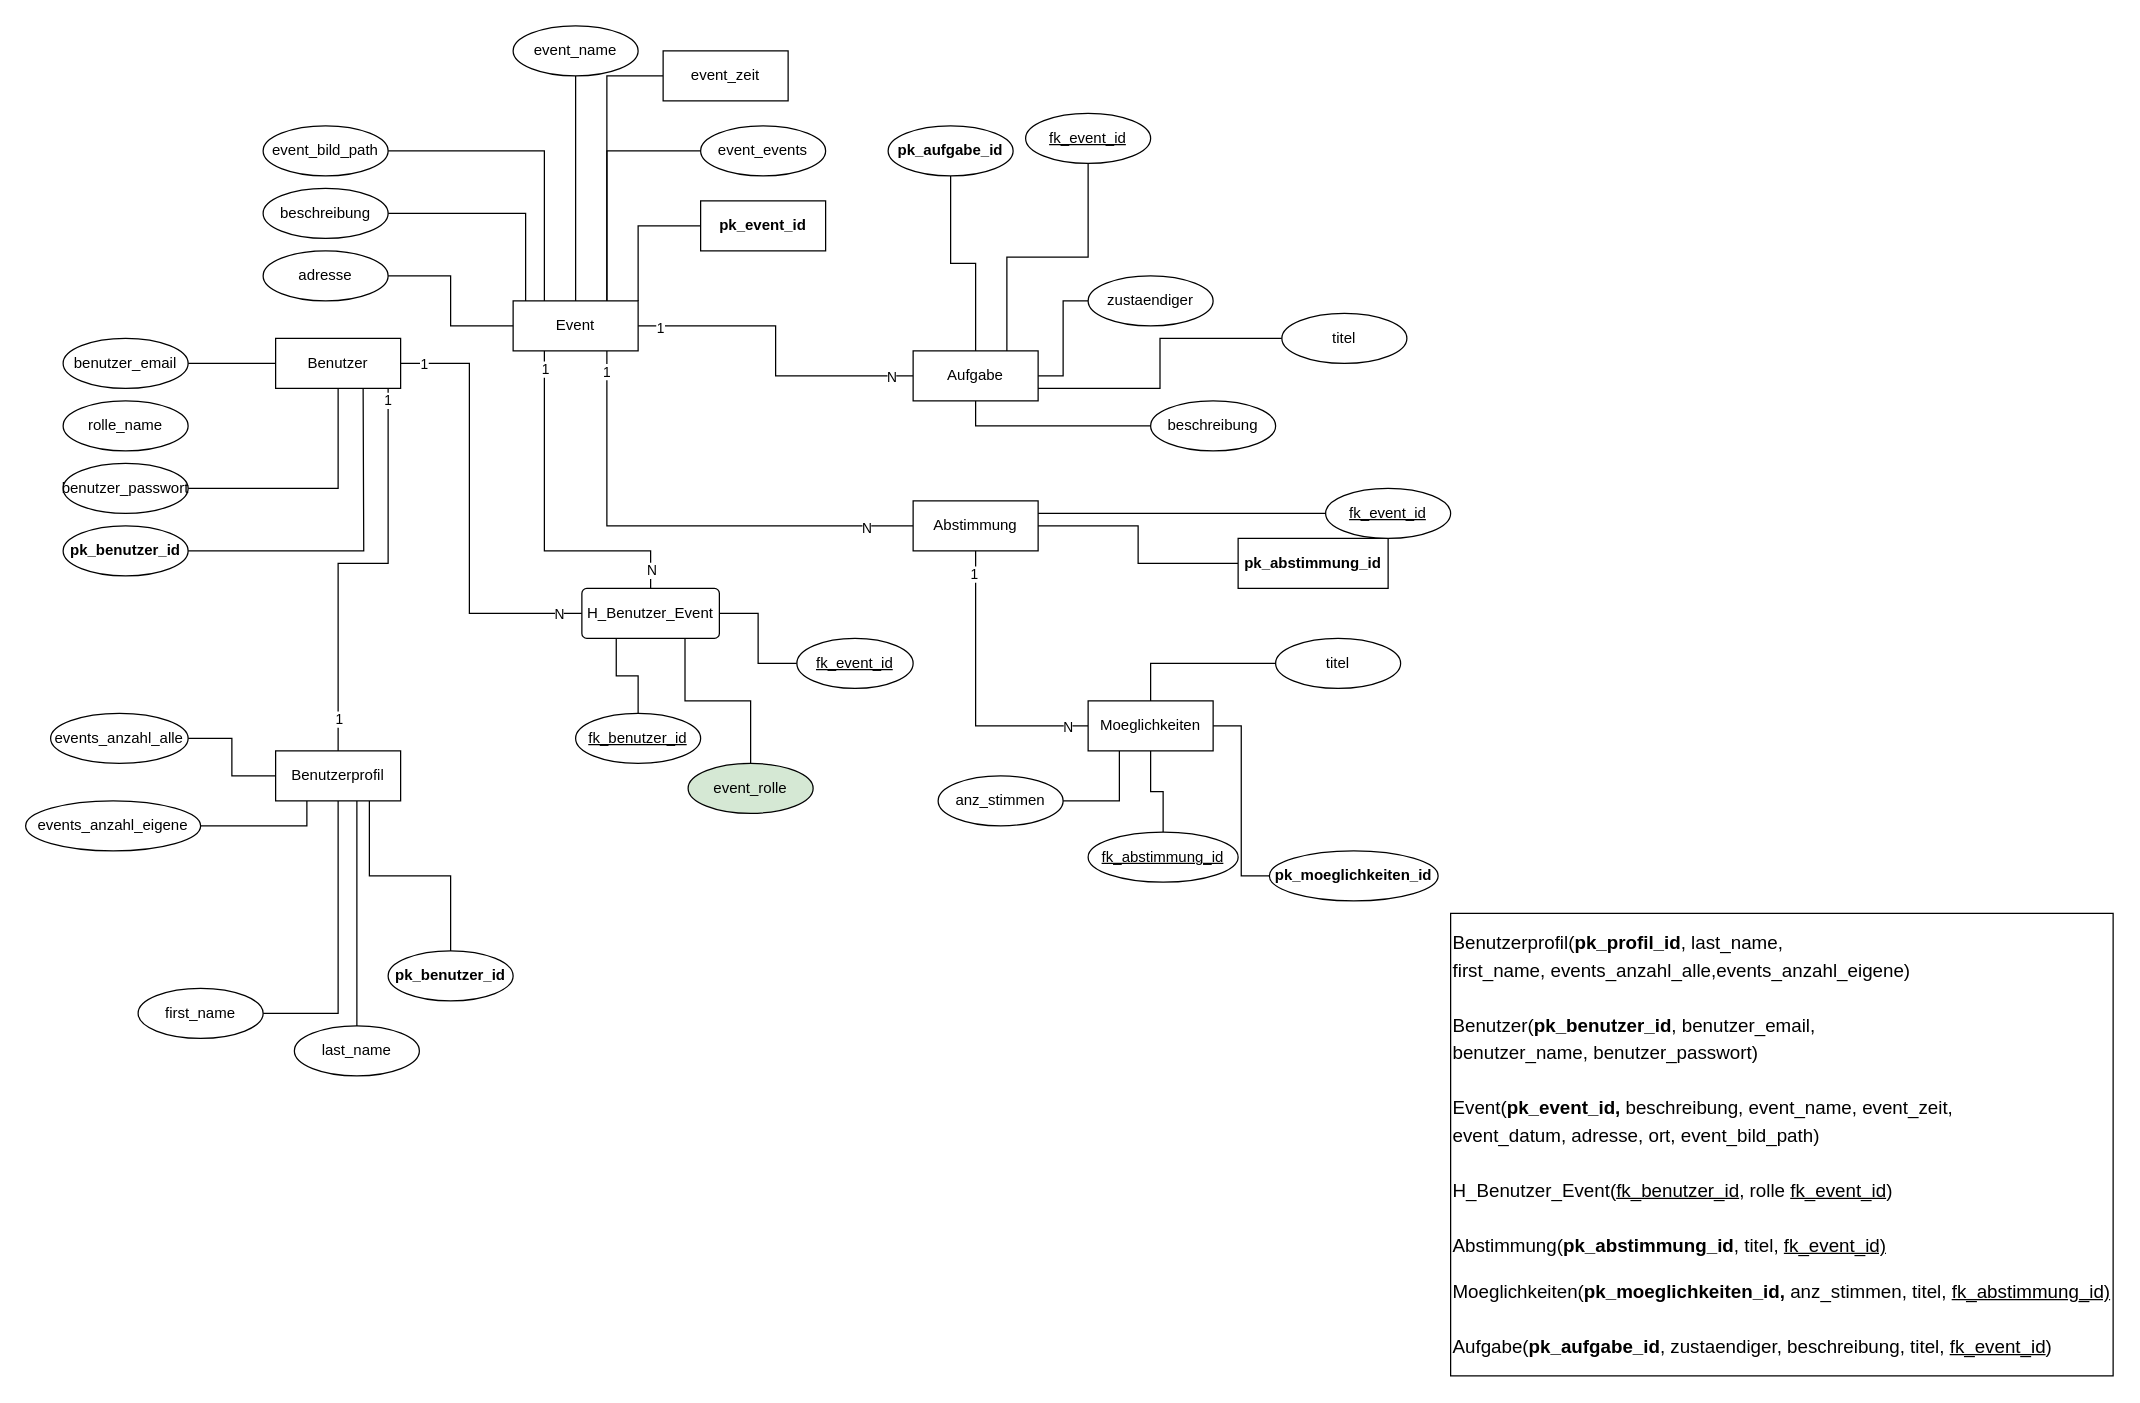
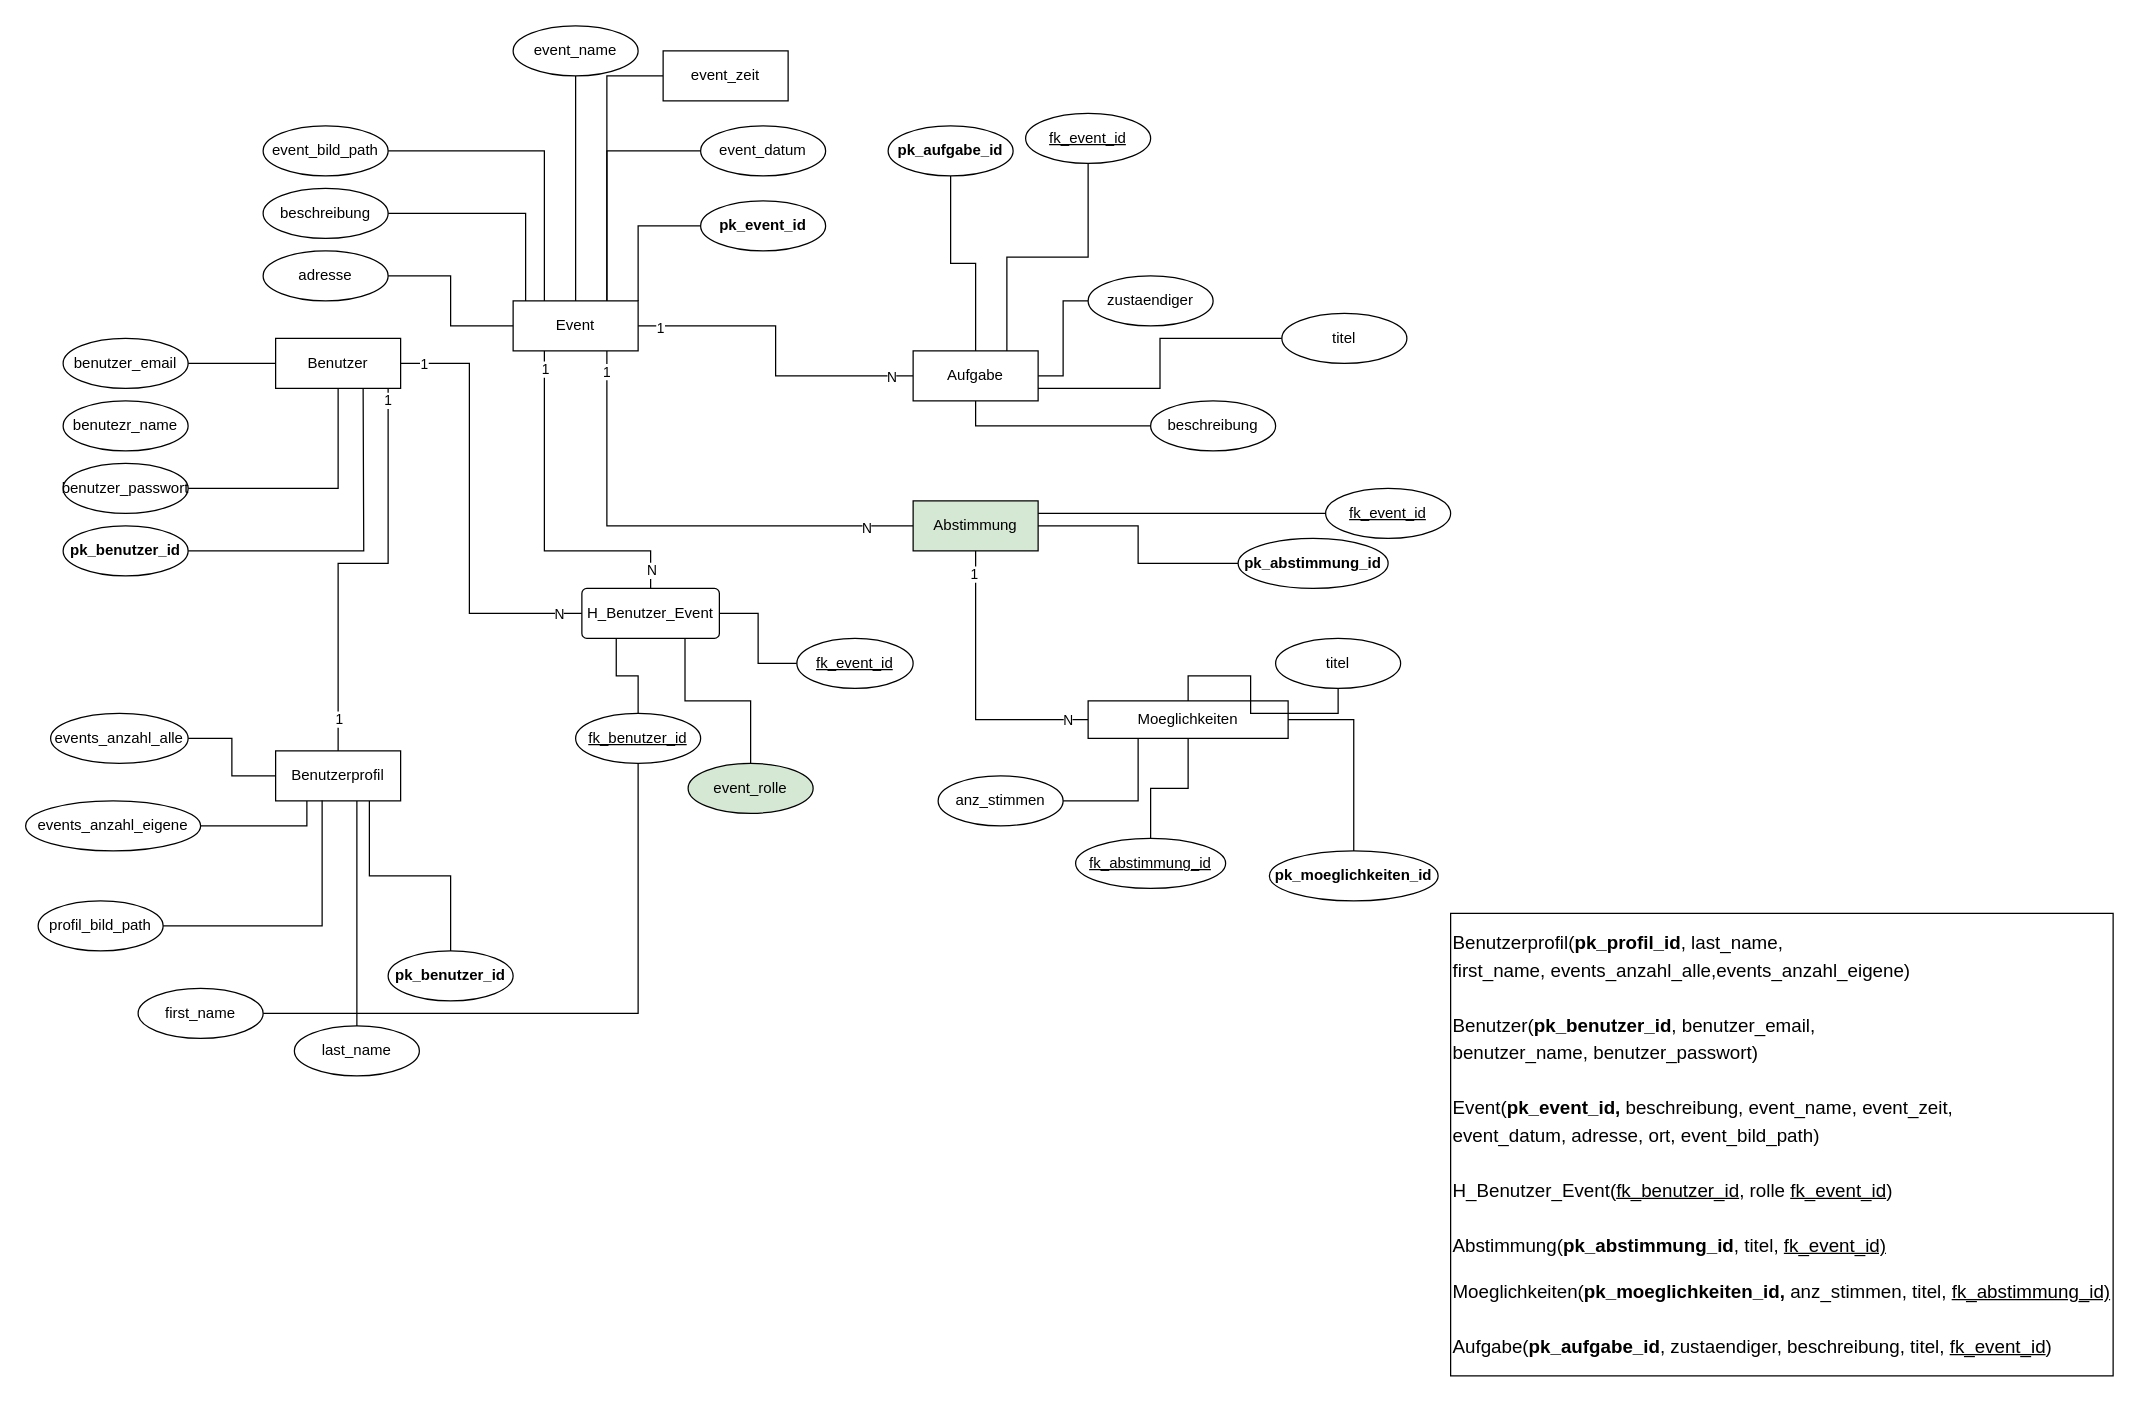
node "event_events": label "event_events" -> "event_datum"
node "pk_event_id": shape rectangle -> ellipse
node "rolle_name": label "rolle_name" -> "benutezr_name"
node "Abstimmung": fillcolor #ffffff -> #d5e8d4
node "pk_abstimmung_id": shape rectangle -> ellipse
node "Moeglichkeiten": size 125x50 -> 200x38
node "fk_abstimmung_id": moved (1163, 857) -> (1151, 863)
edge "Benutzerprofil" -- "first_name": now "fk_benutzer_id" -- "first_name"
node "profil_bild_path": added
edge "Benutzerprofil" -- "profil_bild_path": added
